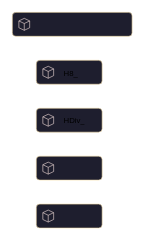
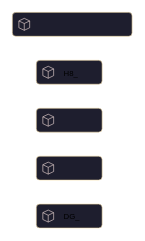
node "HDiv_": removed
node "DG_": added
